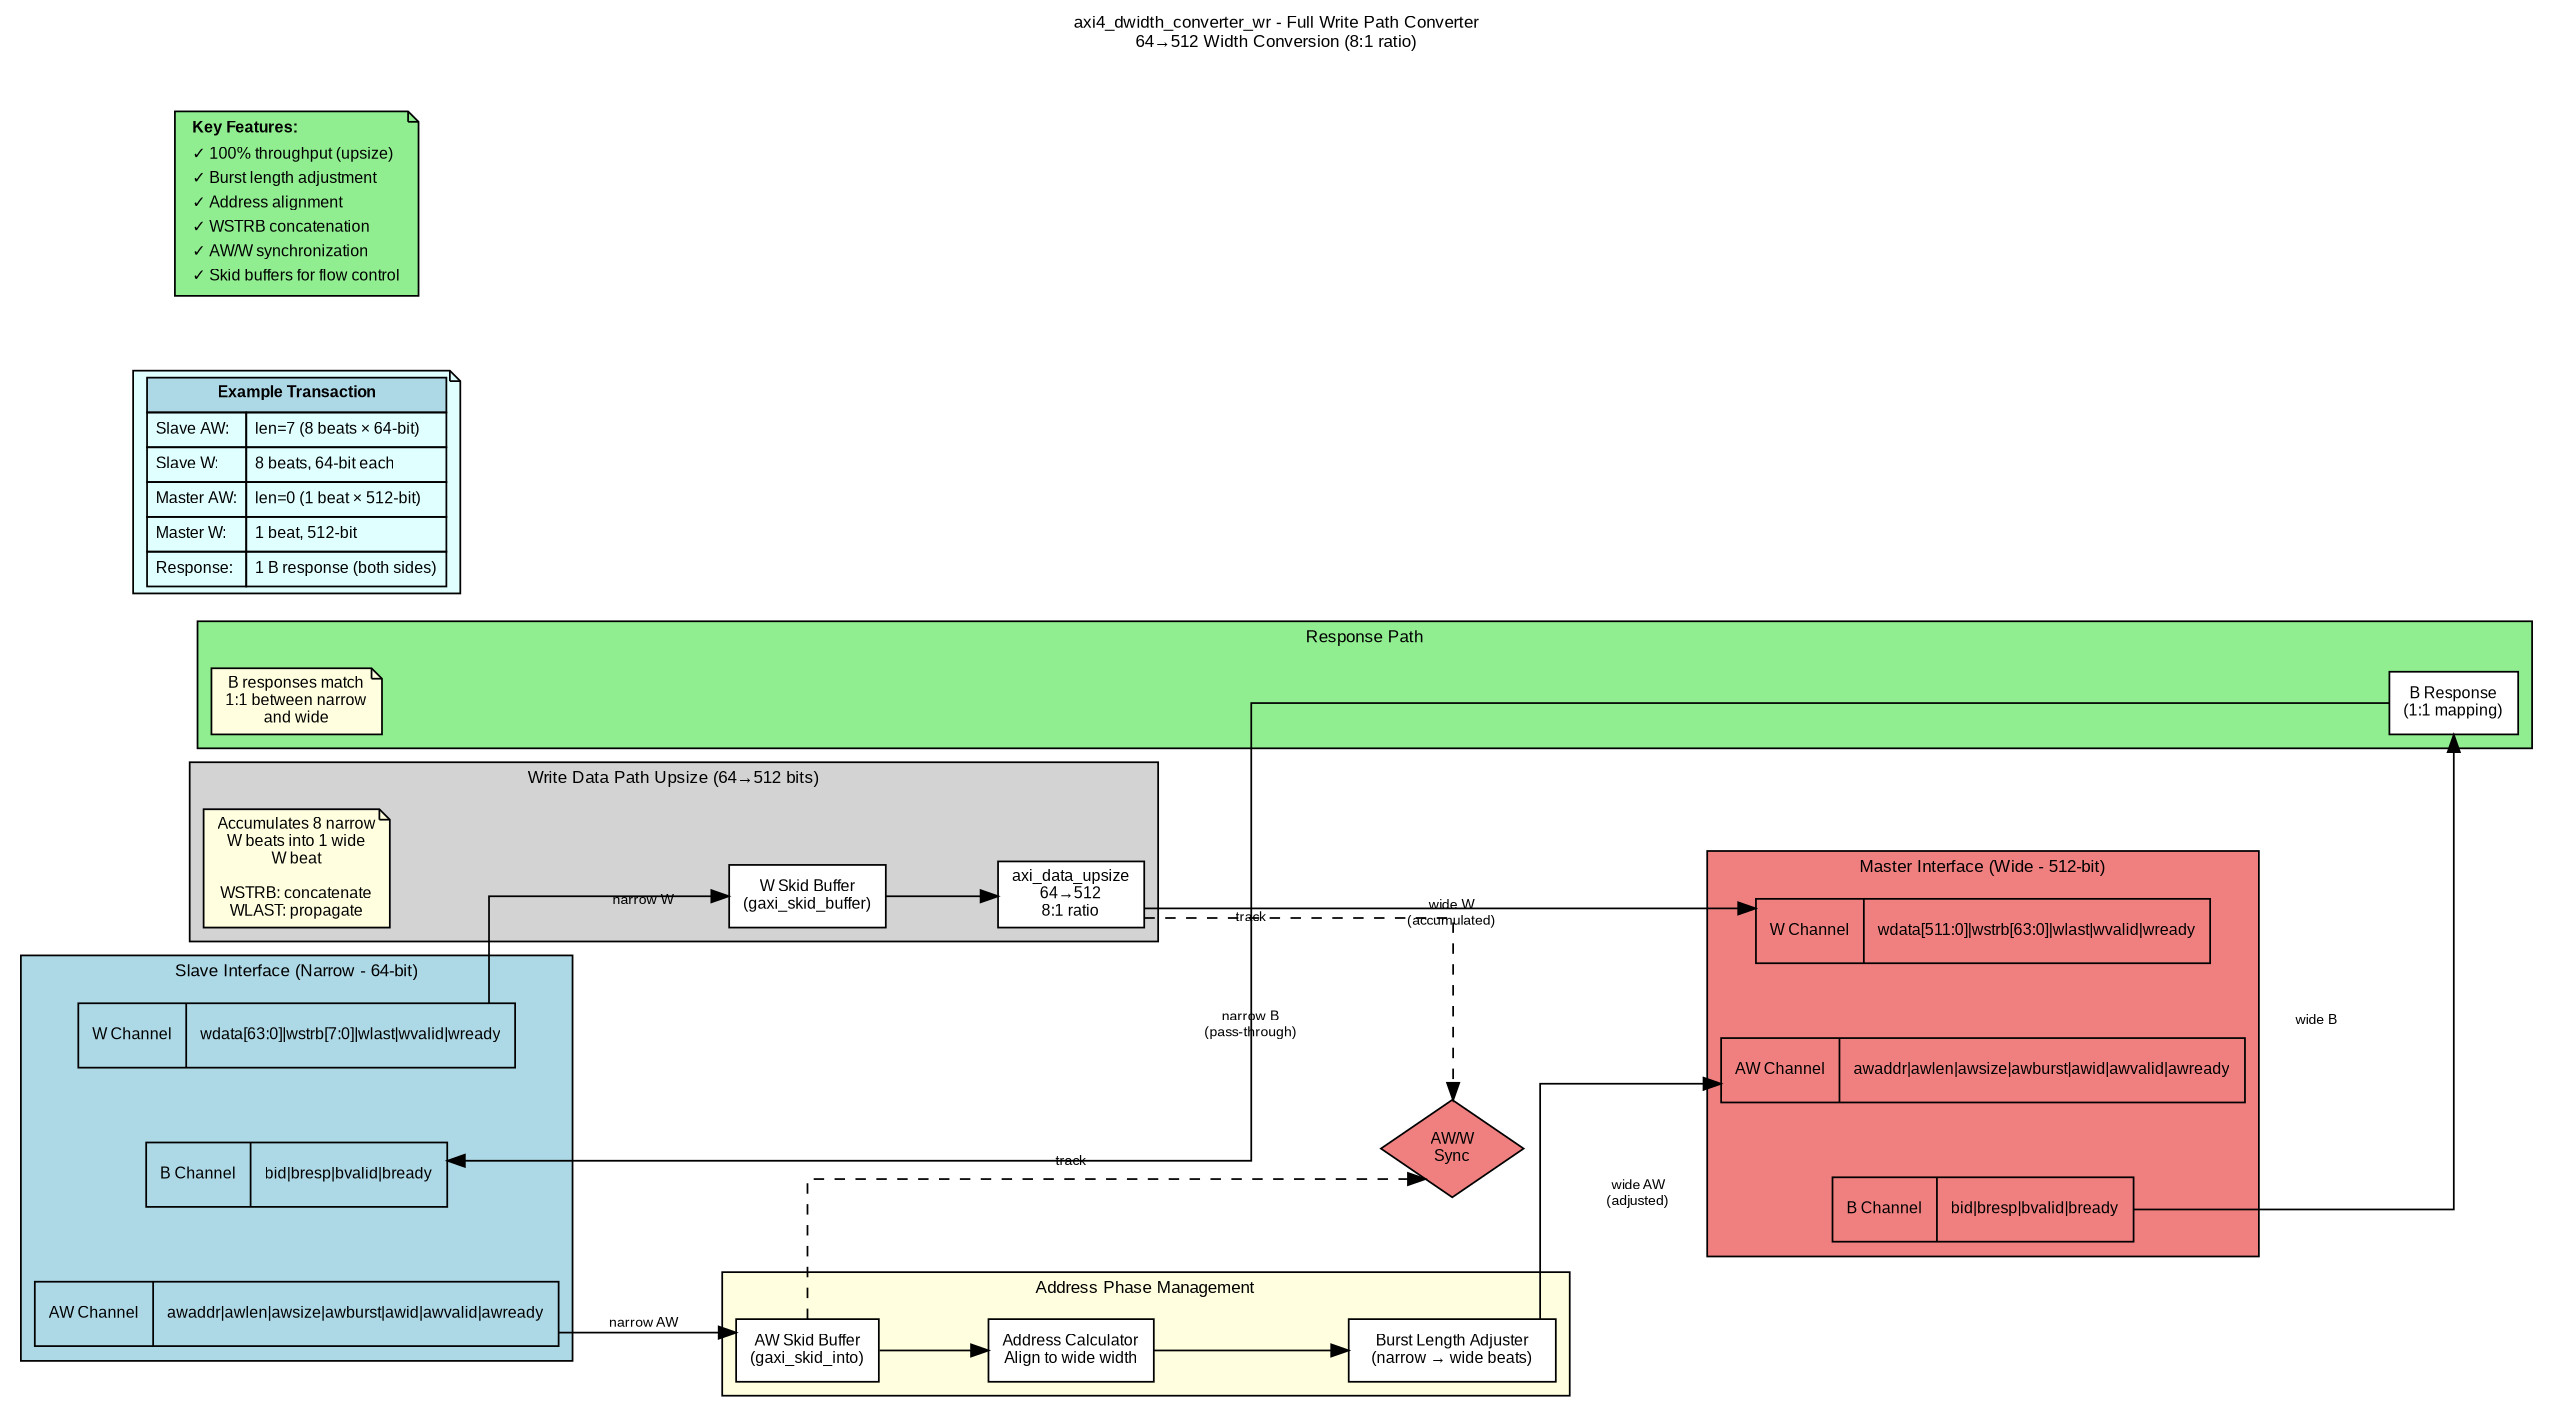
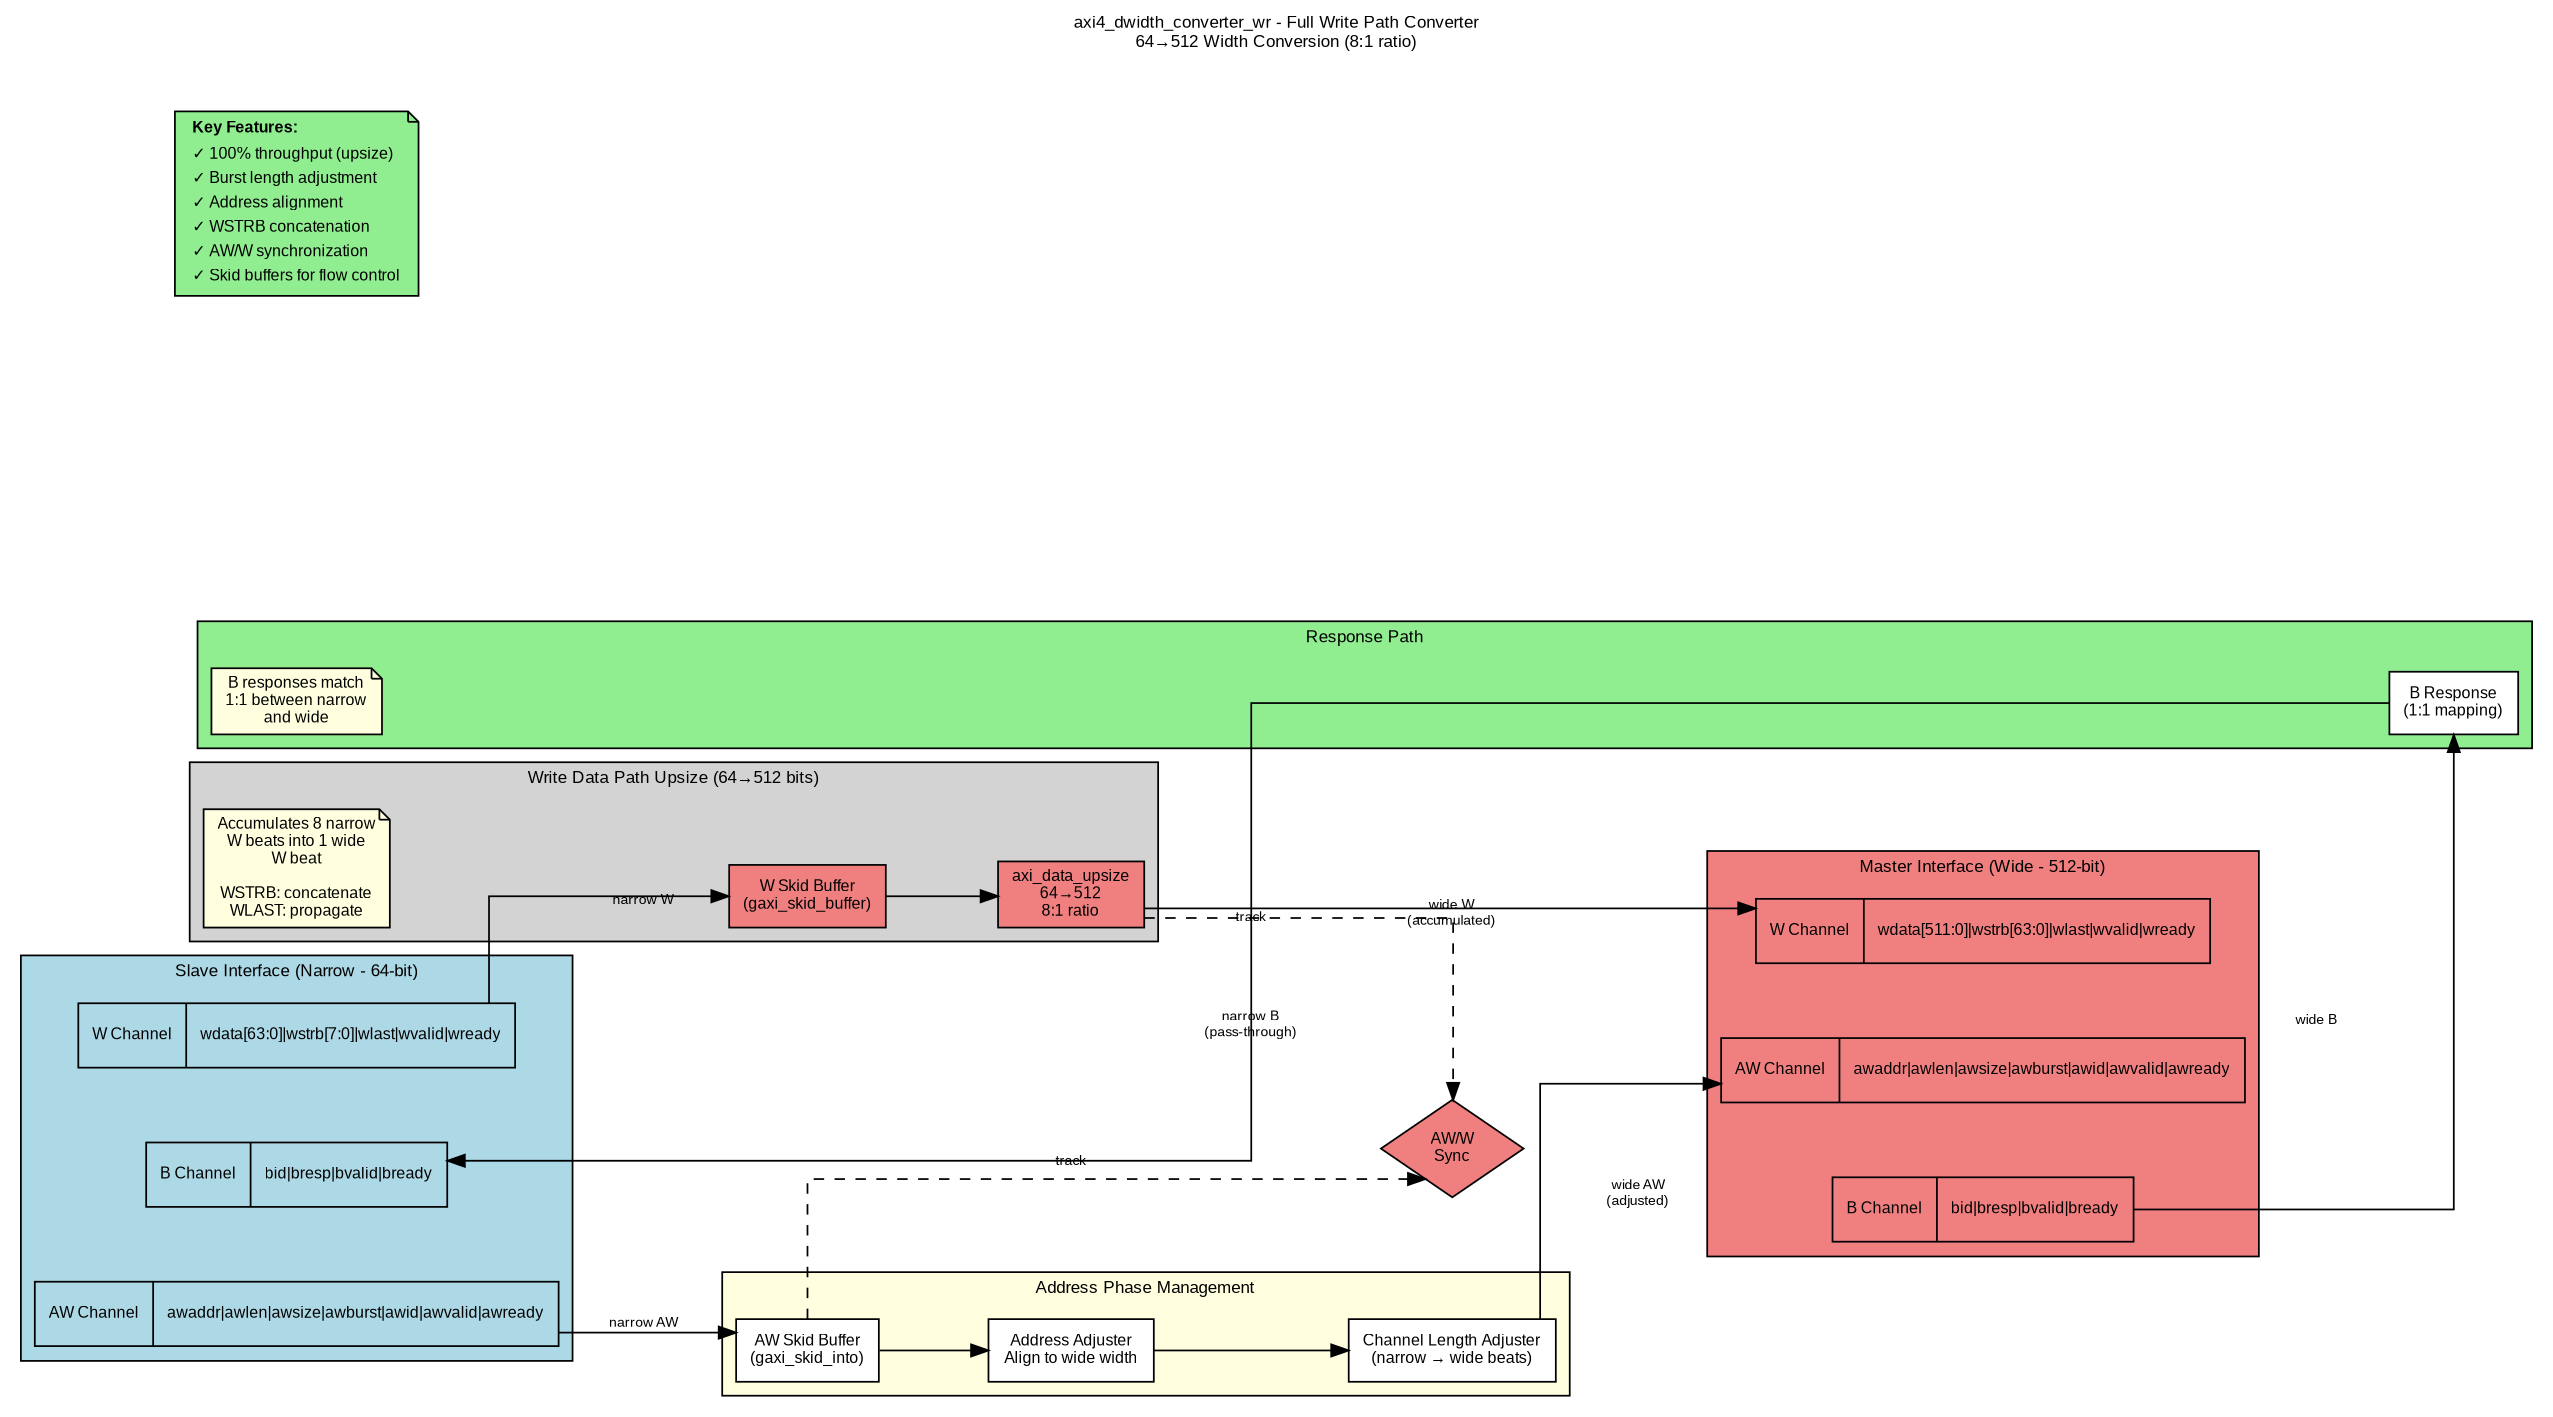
node "Example Transaction": removed
node "axi_data_upsize 64→512 8:1 ratio": fillcolor white -> lightcoral
node "W Skid Buffer (gaxi_skid_buffer)": fillcolor white -> lightcoral
node "Address Calculator Align to wide width": label "Address Calculator Align to wide width" -> "Address Adjuster Align to wide width"
node "Burst Length Adjuster (narrow → wide beats)": label "Burst Length Adjuster (narrow → wide beats)" -> "Channel Length Adjuster (narrow → wide beats)"
